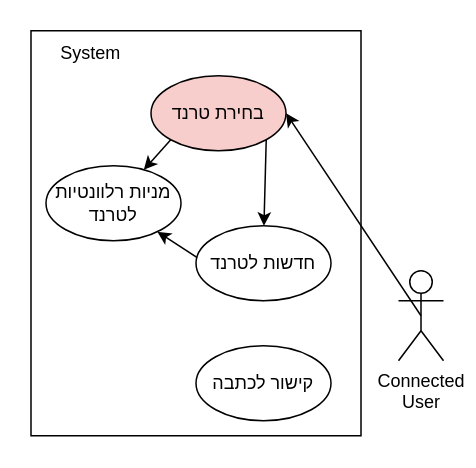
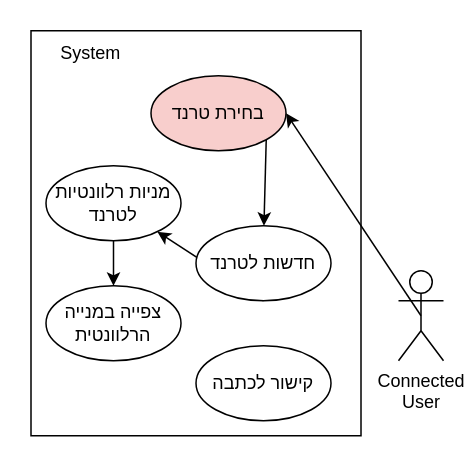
edge "בחירת טרנד" -> "מניות רלוונטיות לטרנד": removed
edge "מניות רלוונטיות לטרנד" -> "צפייה במנייה הרלוונטית": added
node "צפייה במנייה הרלוונטית": added
